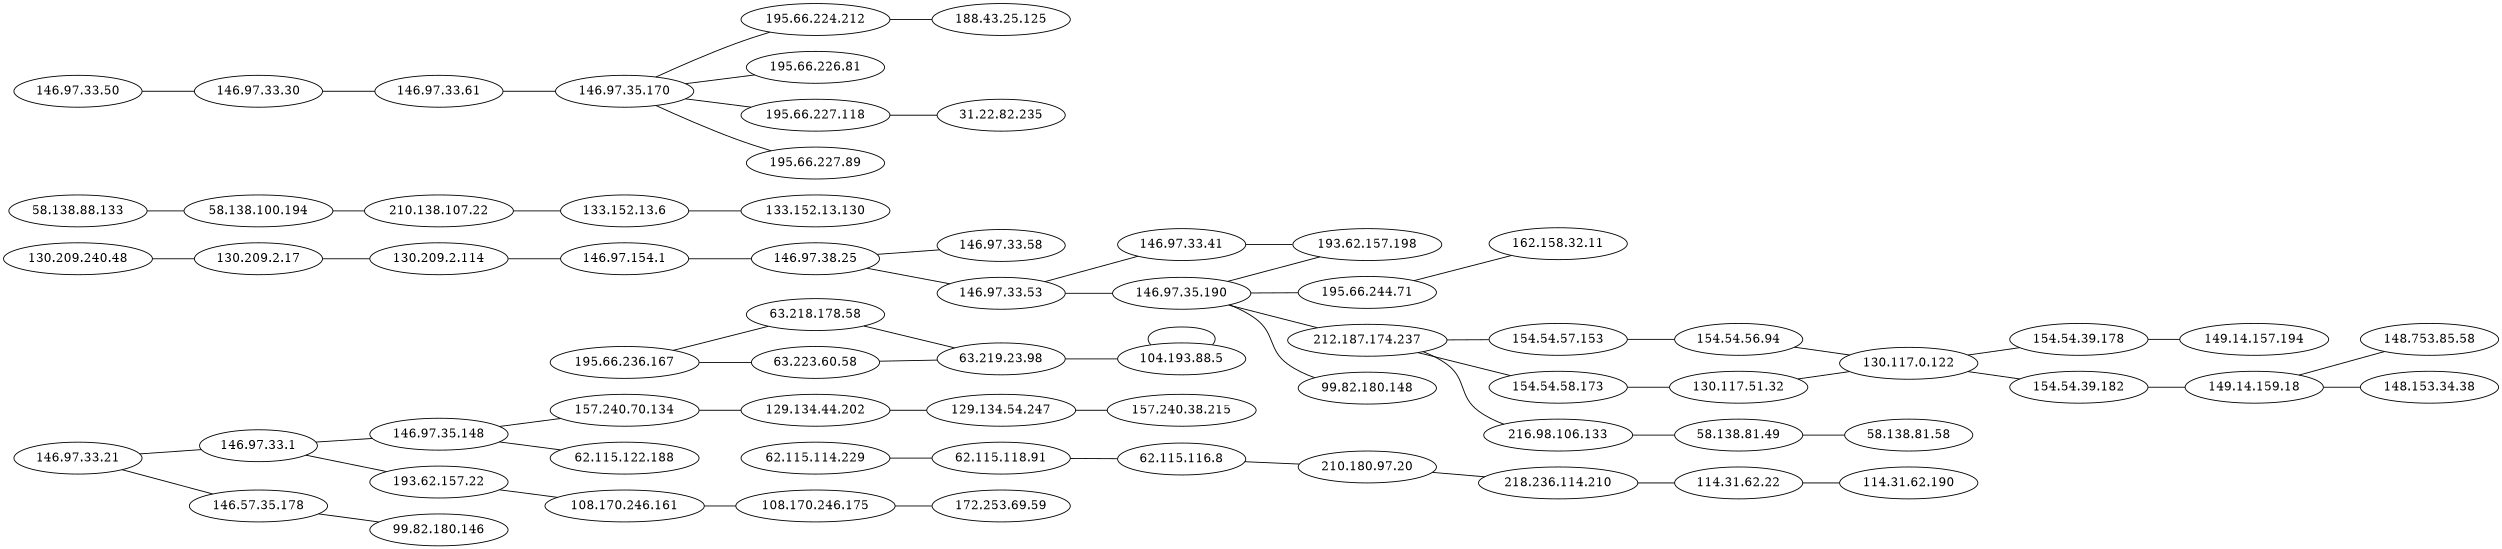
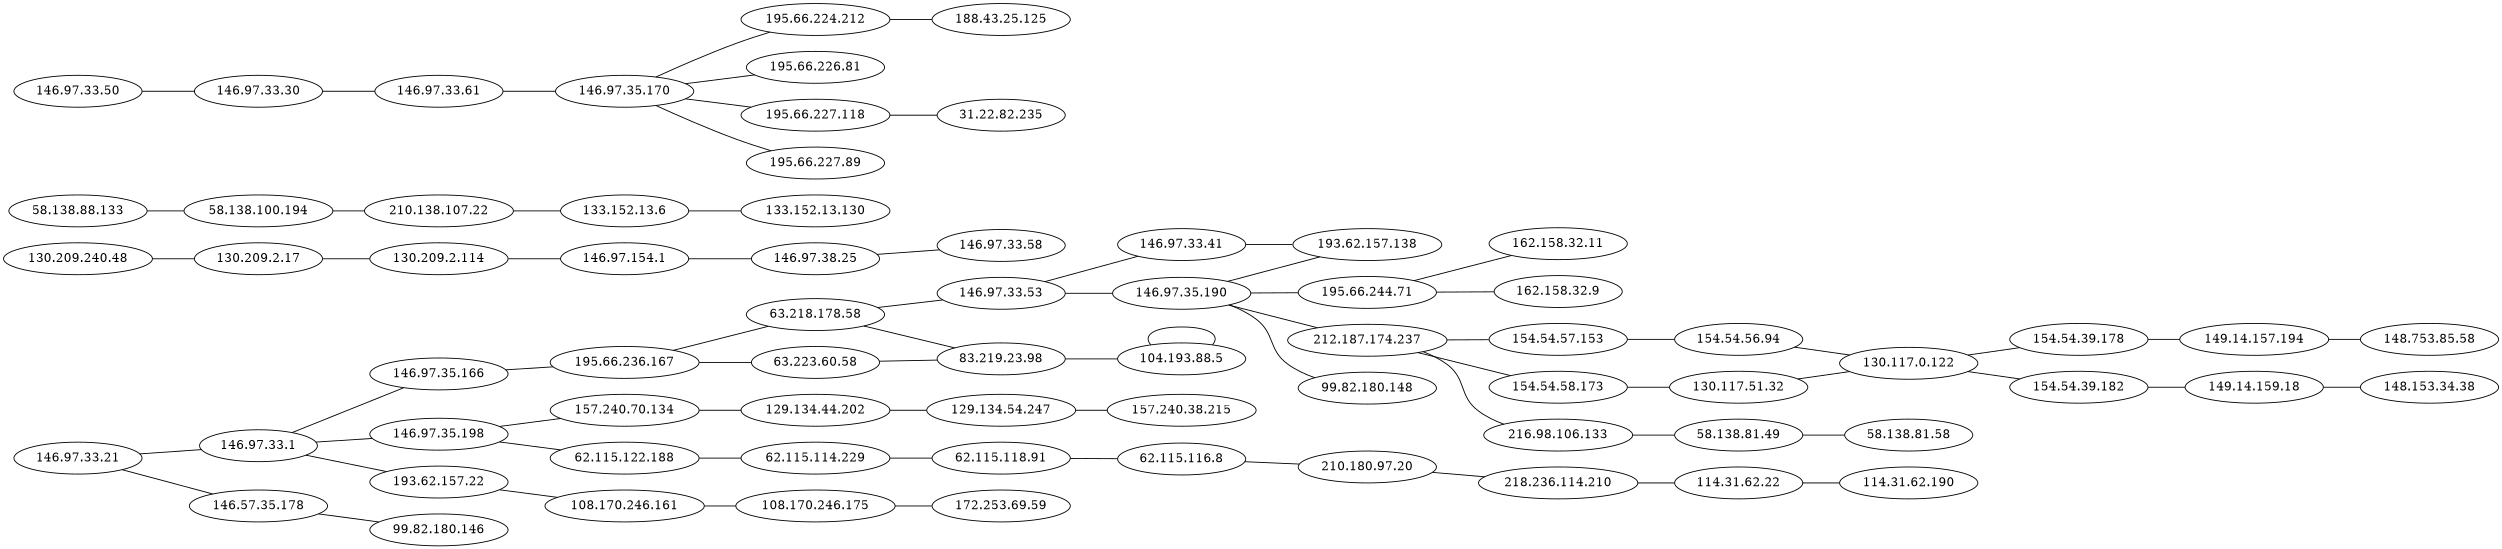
node "193.62.157.198": label "193.62.157.198" -> "193.62.157.138"
edge "146.97.38.25" -- "146.97.33.53": now "63.218.178.58" -- "146.97.33.53"
node "162.158.32.9": added
node "63.219.23.98": label "63.219.23.98" -> "83.219.23.98"
edge "148.753.85.58" -- "149.14.159.18": now "148.753.85.58" -- "149.14.157.194"
node "146.97.35.166": added
node "146.97.35.148": label "146.97.35.148" -> "146.97.35.198"
edge "62.115.122.188" -- "62.115.114.229": added
